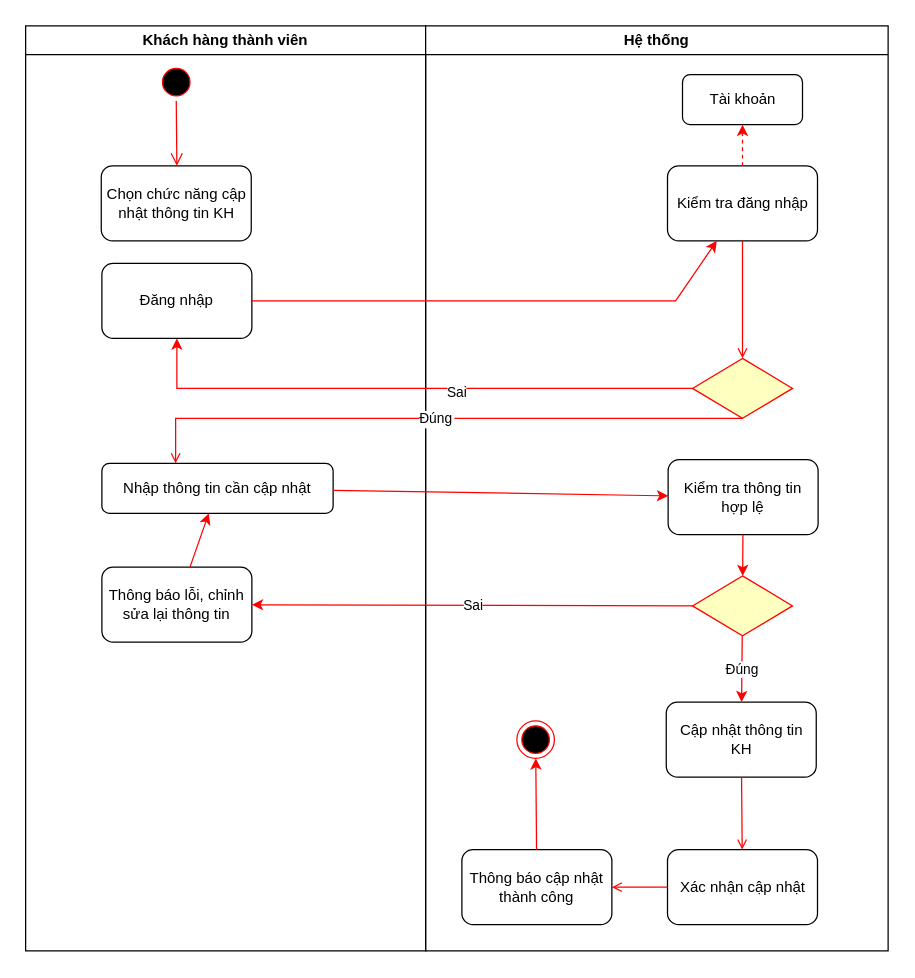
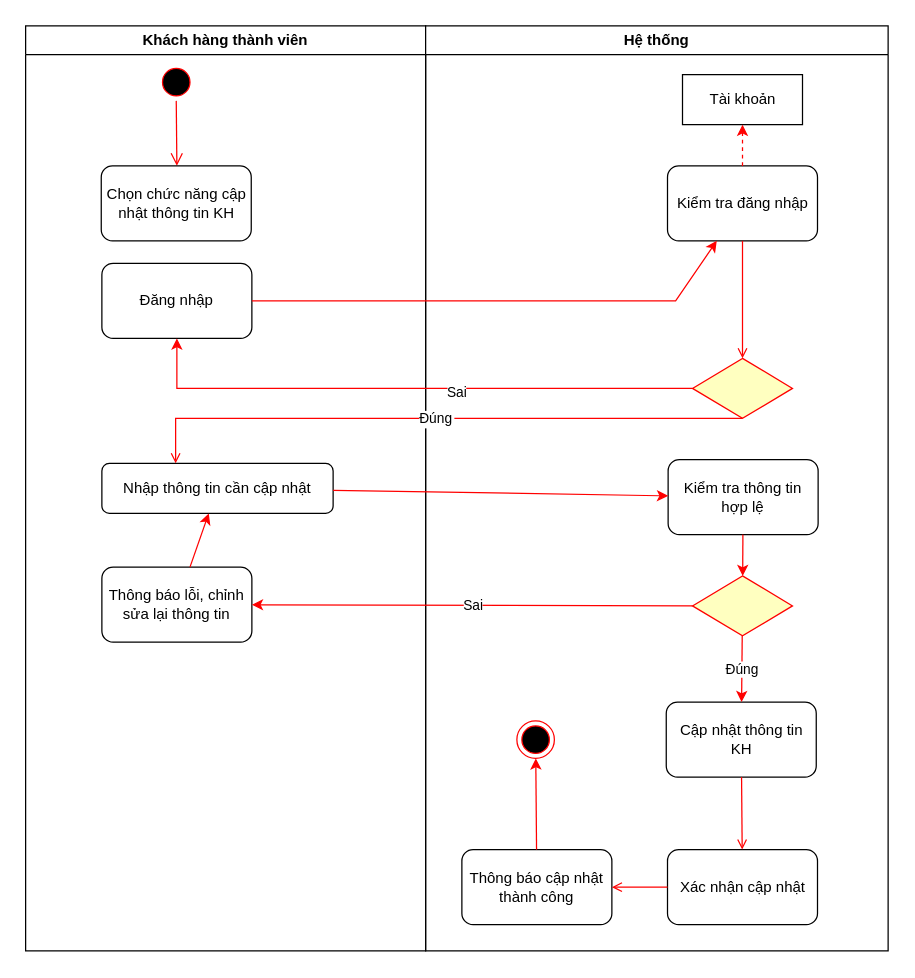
node "Tài khoản": shape rounded rectangle -> rectangle
